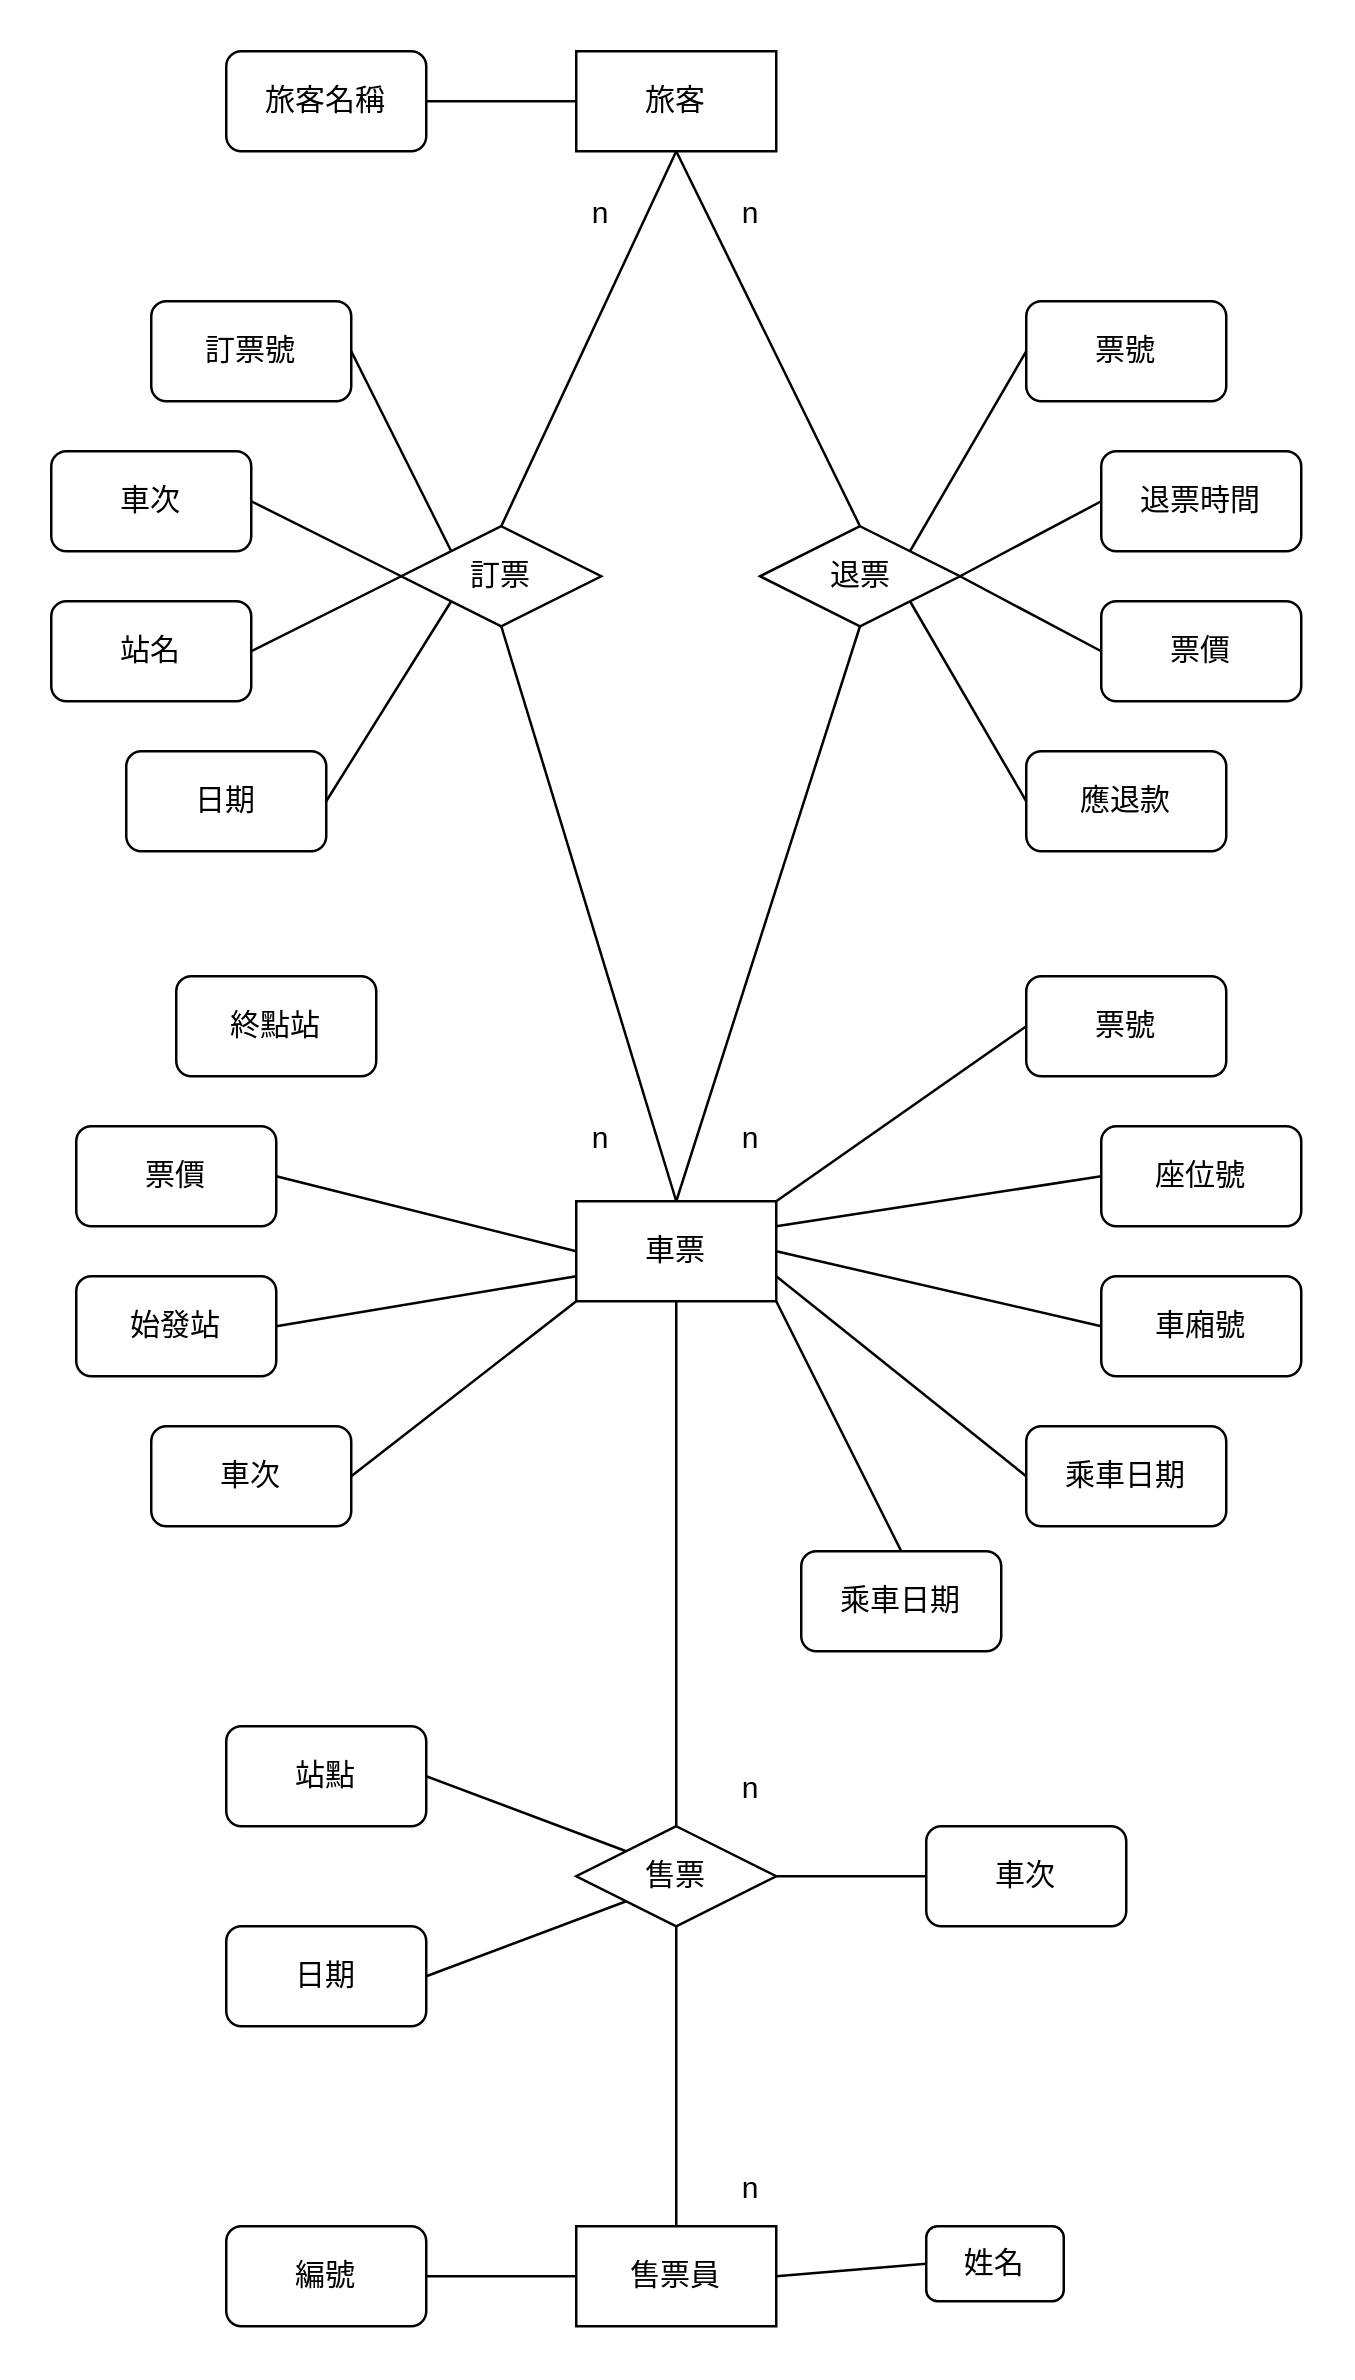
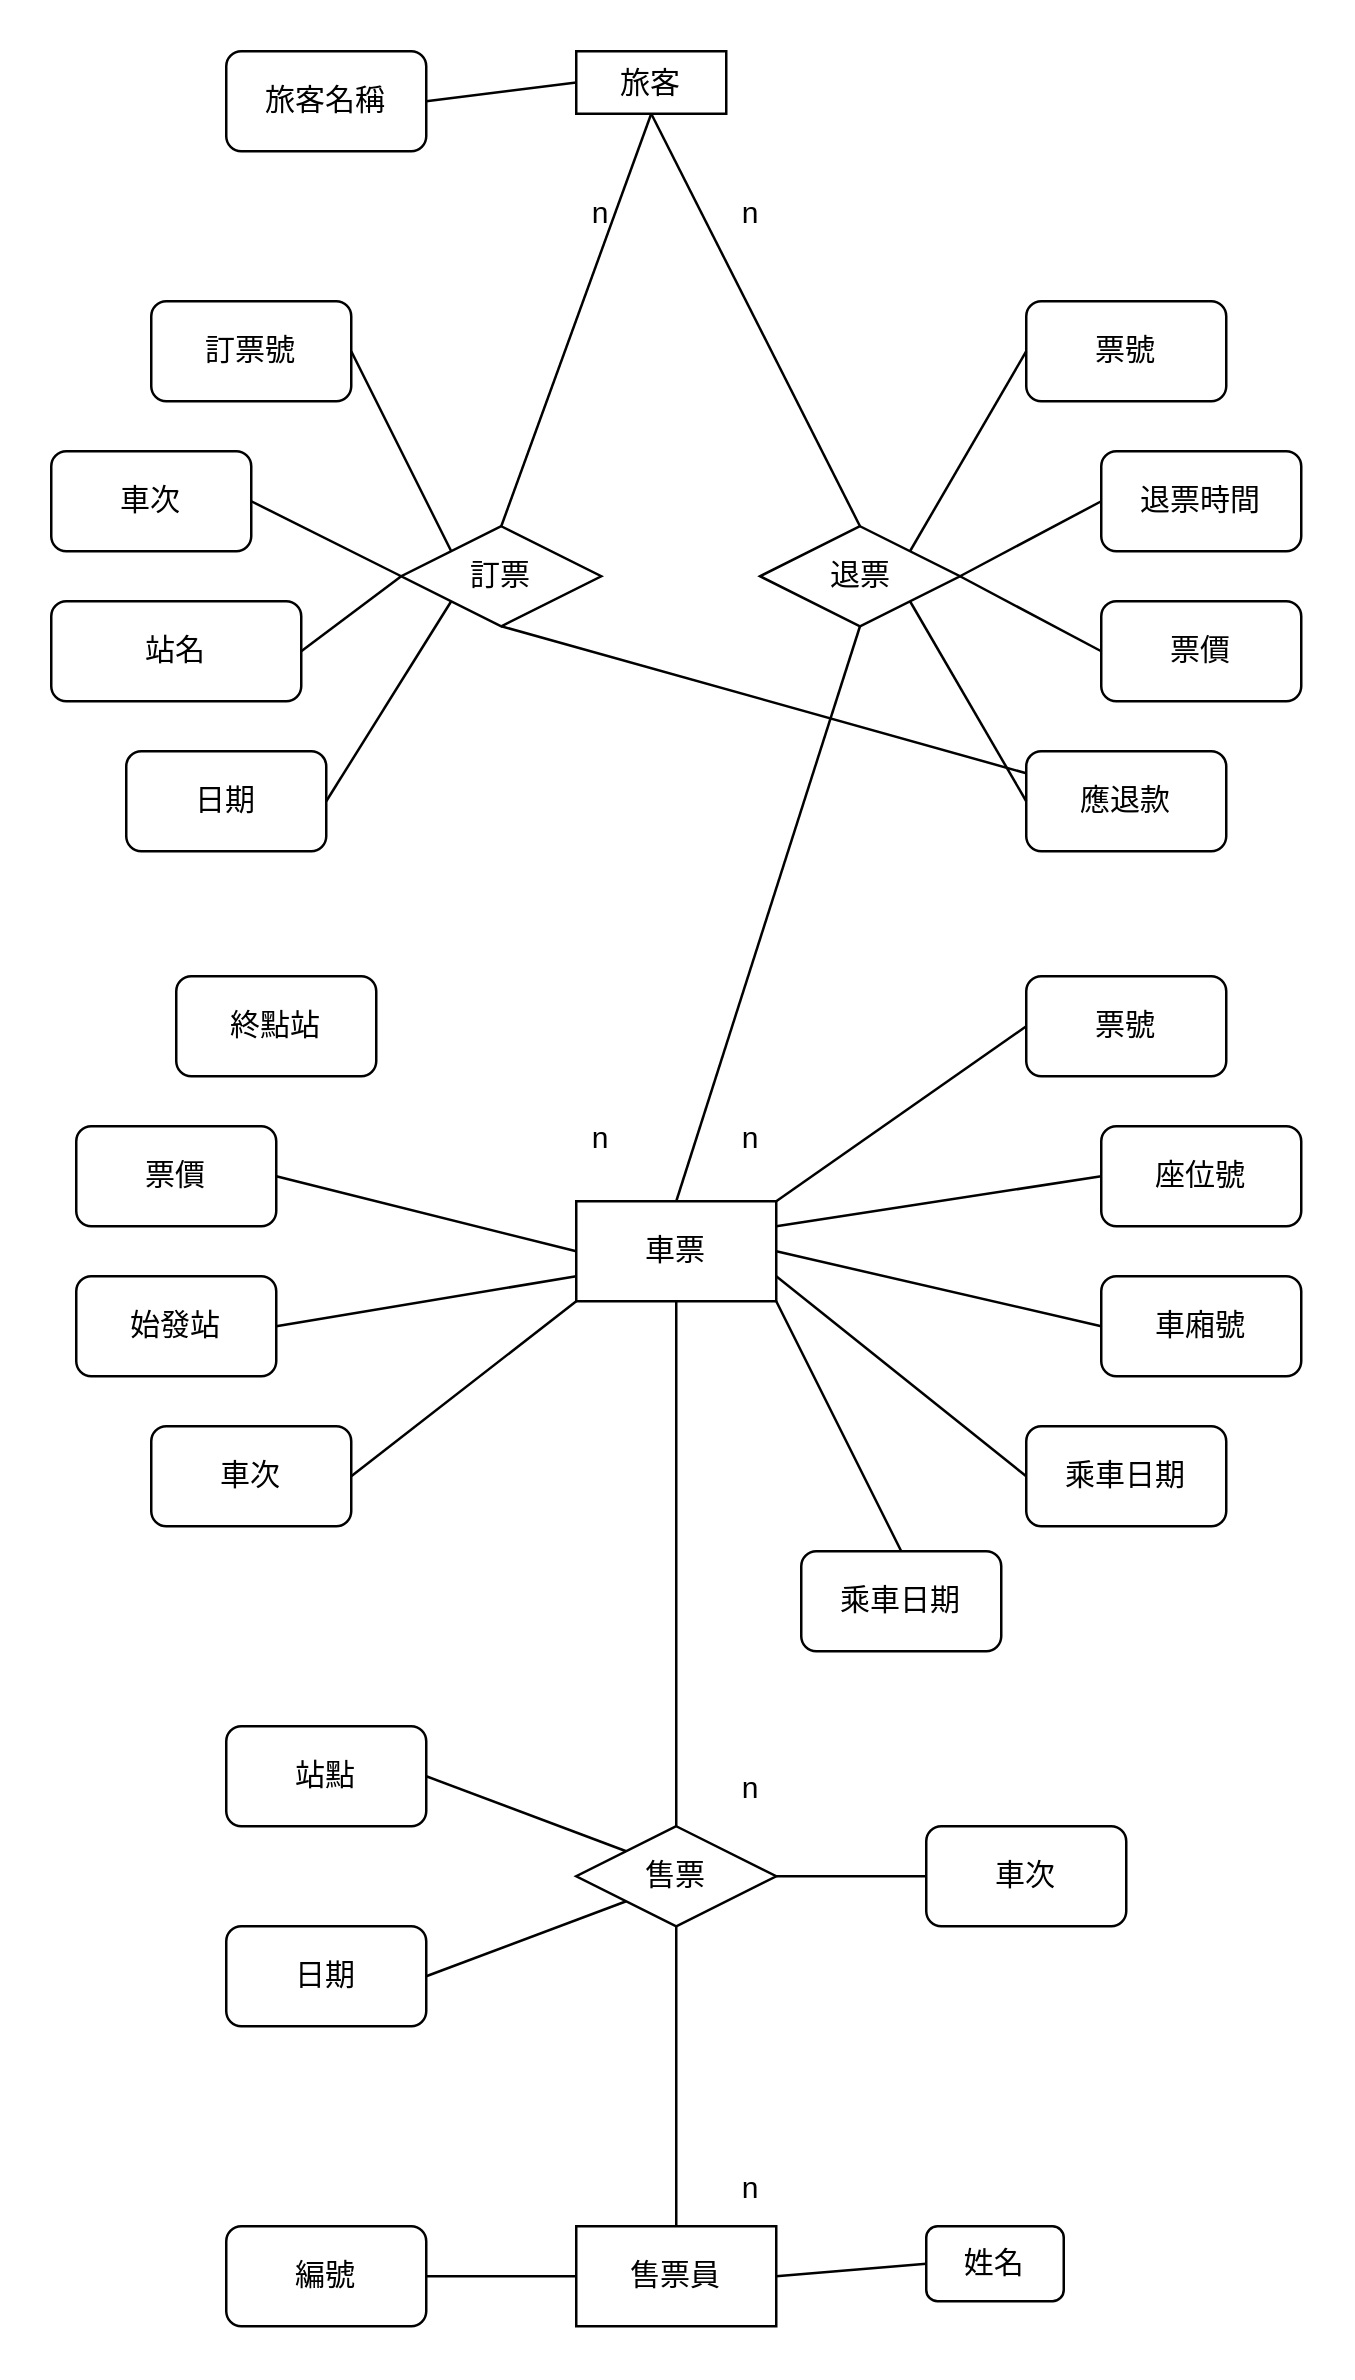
node "旅客": size 200x100 -> 150x63
node "站名": size 200x100 -> 250x100
edge "訂票" -- "車票": now "訂票" -- "應退款"
